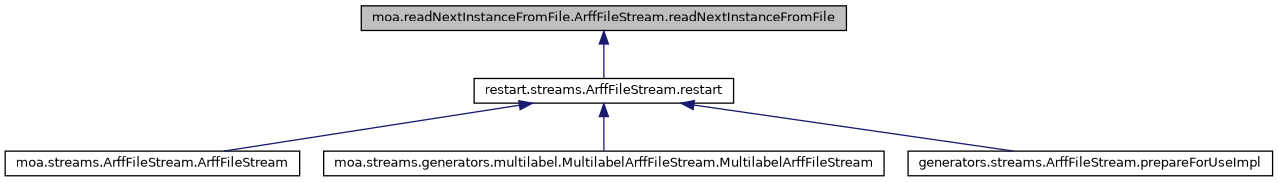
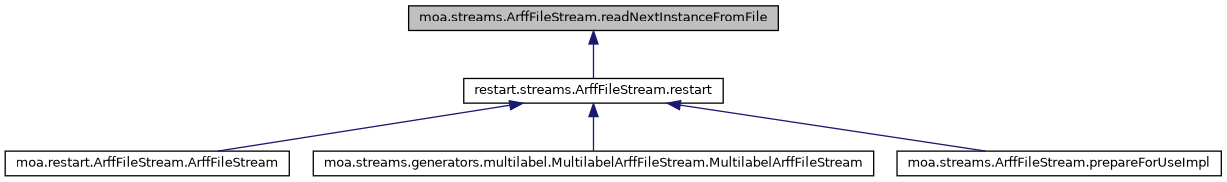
node "moa.readNextInstanceFromFile.ArffFileStream.readNextInstanceFromFile": label "moa.readNextInstanceFromFile.ArffFileStream.readNextInstanceFromFile" -> "moa.streams.ArffFileStream.readNextInstanceFromFile"
node "moa.streams.ArffFileStream.ArffFileStream": label "moa.streams.ArffFileStream.ArffFileStream" -> "moa.restart.ArffFileStream.ArffFileStream"
node "generators.streams.ArffFileStream.prepareForUseImpl": label "generators.streams.ArffFileStream.prepareForUseImpl" -> "moa.streams.ArffFileStream.prepareForUseImpl"
